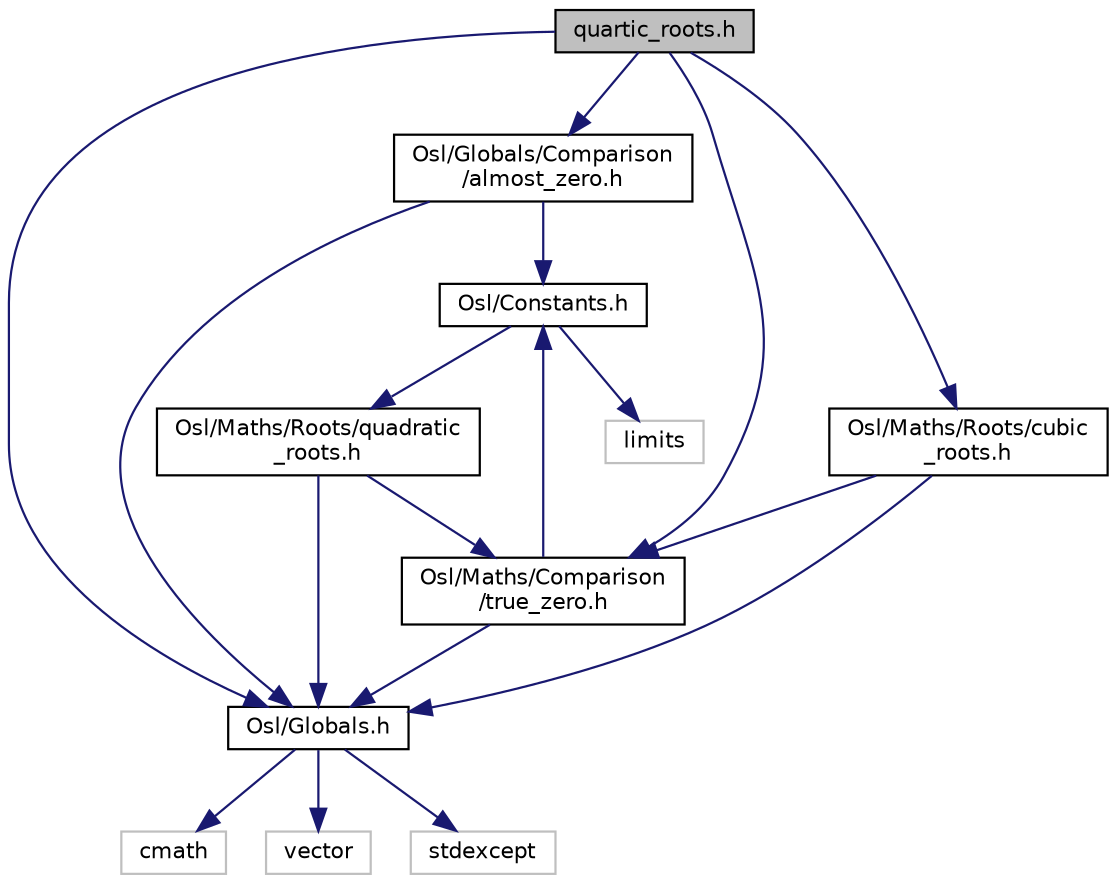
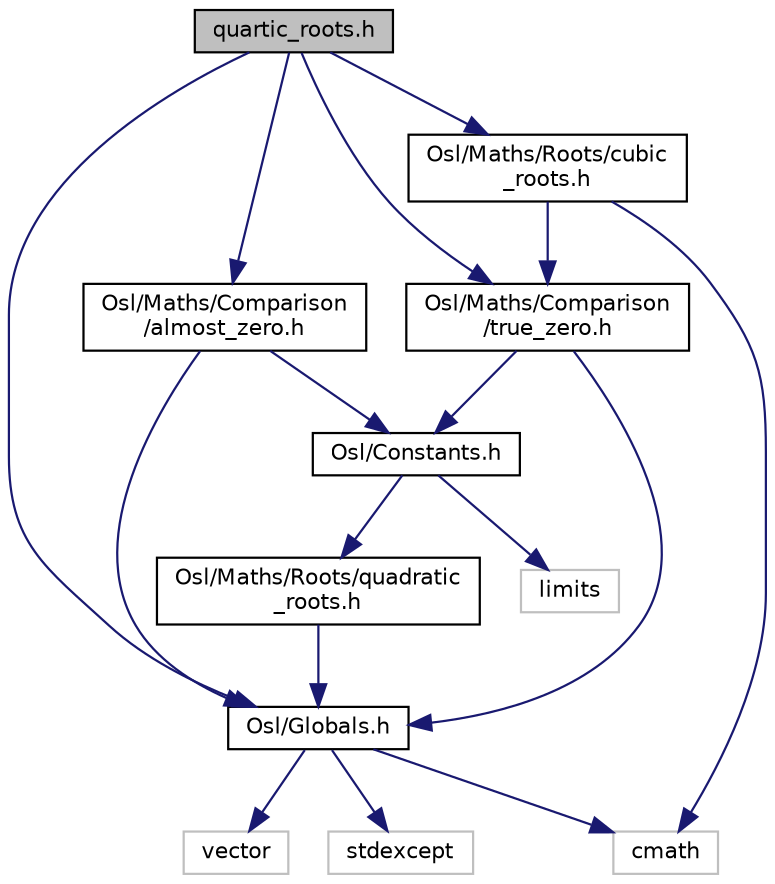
node "Osl/Globals/Comparison /almost_zero.h": label "Osl/Globals/Comparison /almost_zero.h" -> "Osl/Maths/Comparison /almost_zero.h"
edge "Osl/Maths/Roots/quadratic _roots.h" -> "Osl/Maths/Comparison /true_zero.h": removed
edge "Osl/Maths/Roots/cubic _roots.h" -> "Osl/Globals.h": now "Osl/Maths/Roots/cubic _roots.h" -> "cmath"
